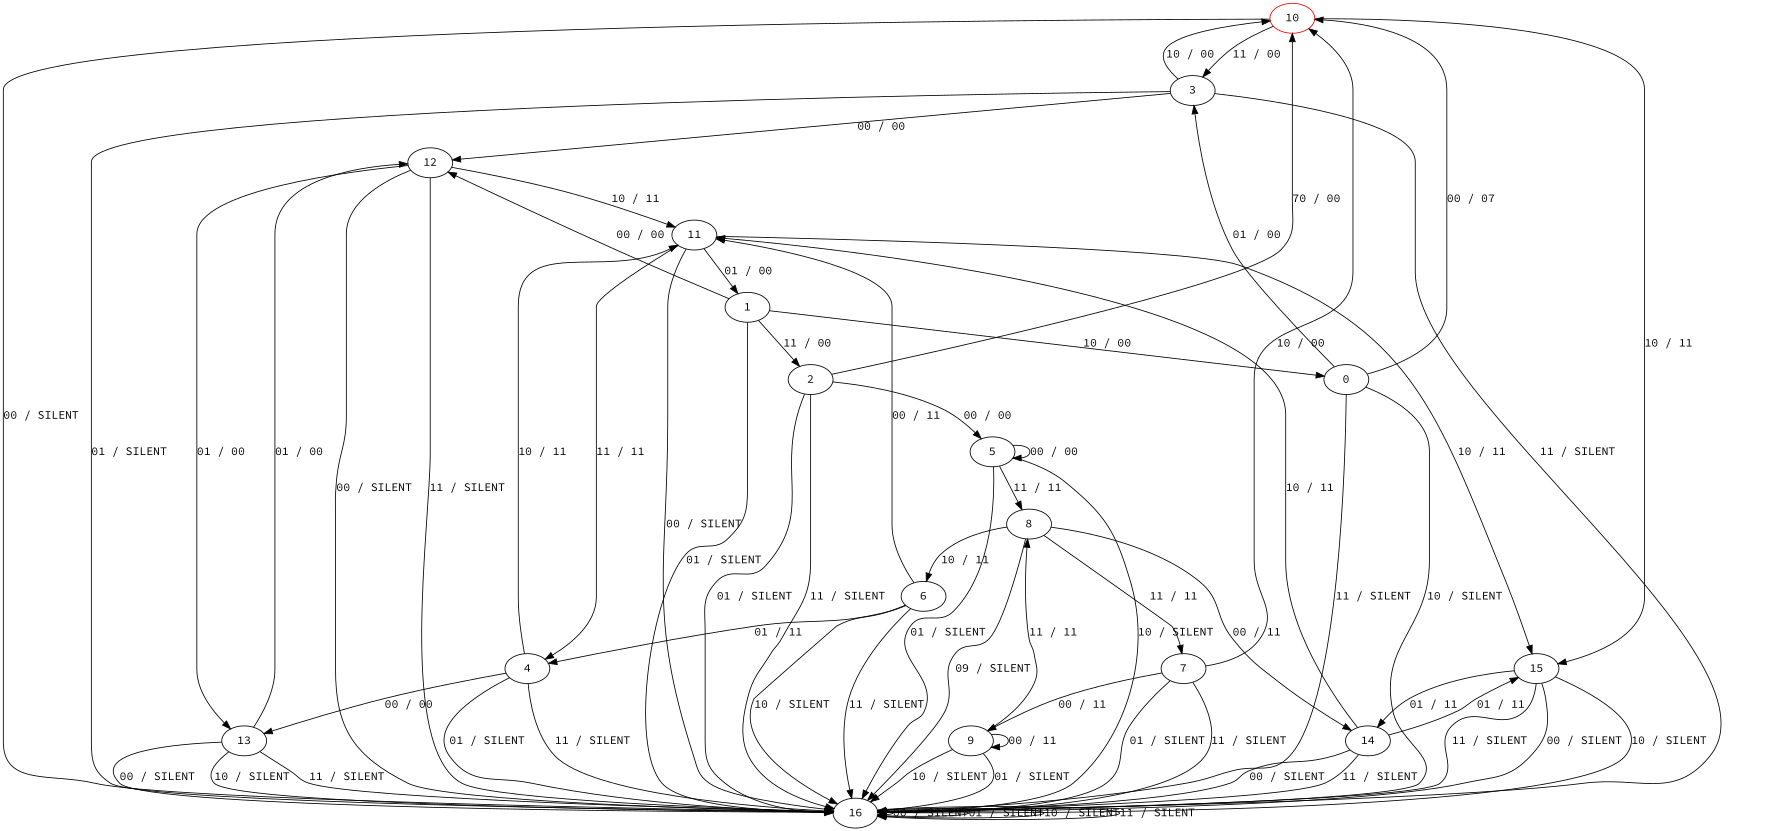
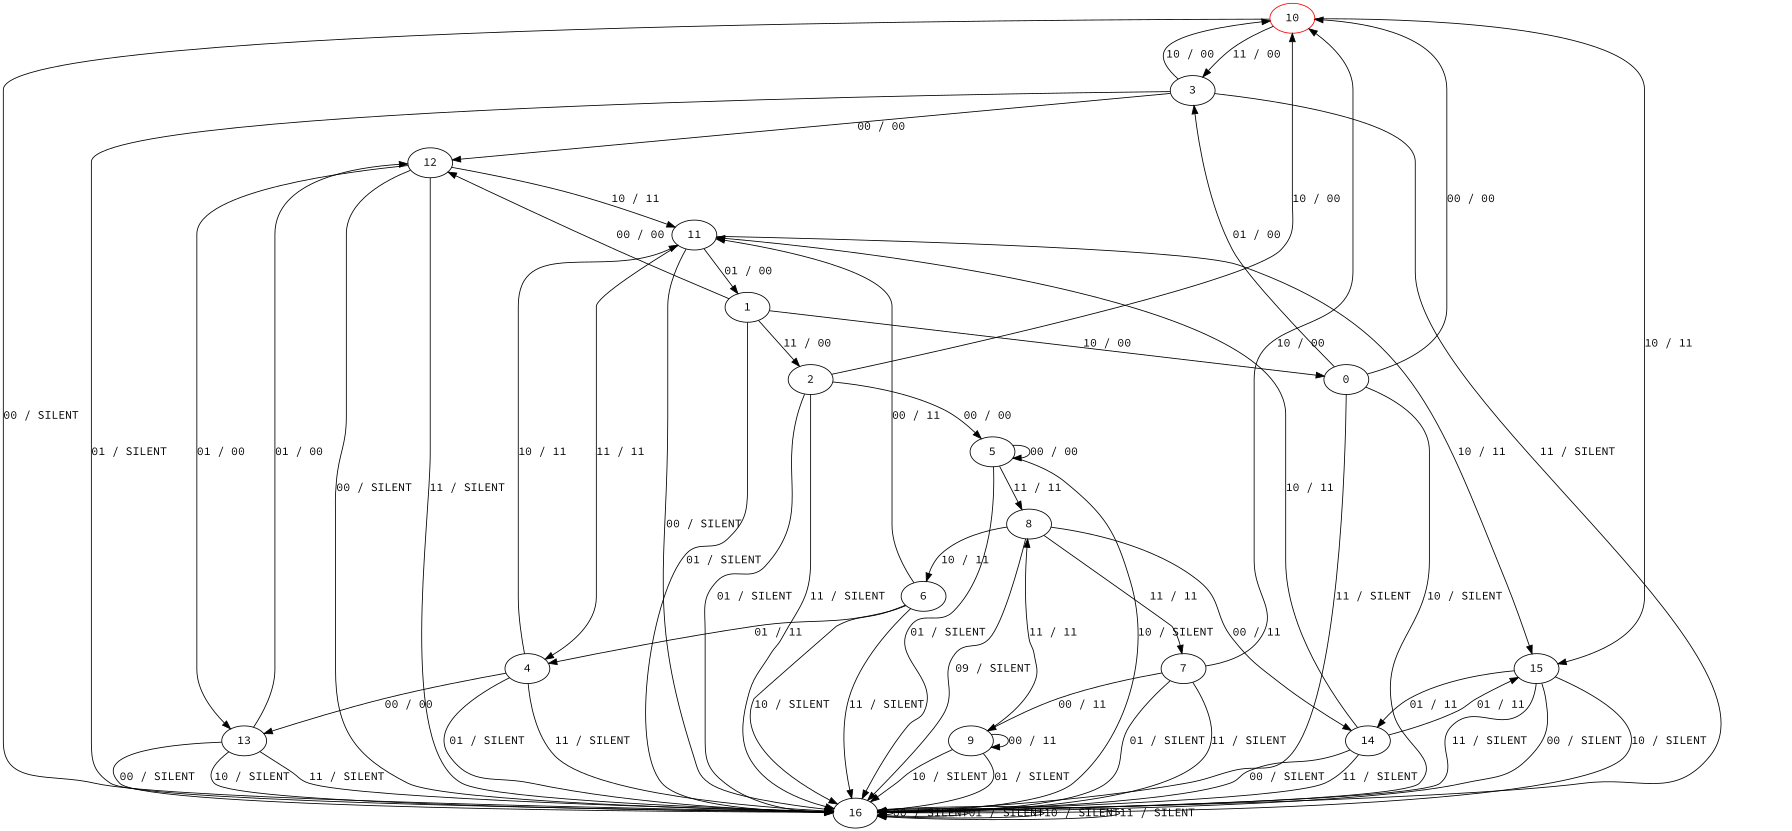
edge "2" -> "10": label "70 / 00" -> "10 / 00"
edge "0" -> "10": label "00 / 07" -> "00 / 00"
